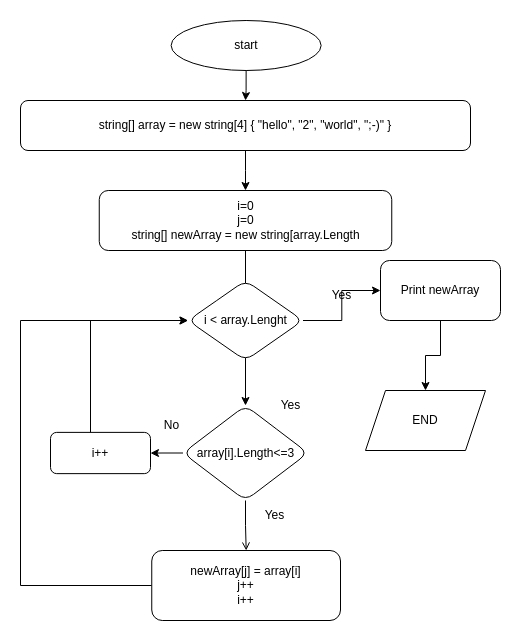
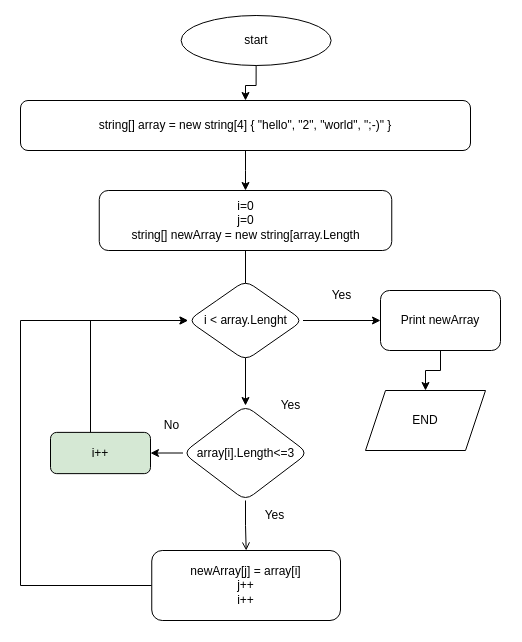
node "start": moved (246, 46) -> (256, 41)
node "Print newArray": moved (441, 291) -> (441, 321)
node "i++": fillcolor #ffffff -> #d5e8d4
